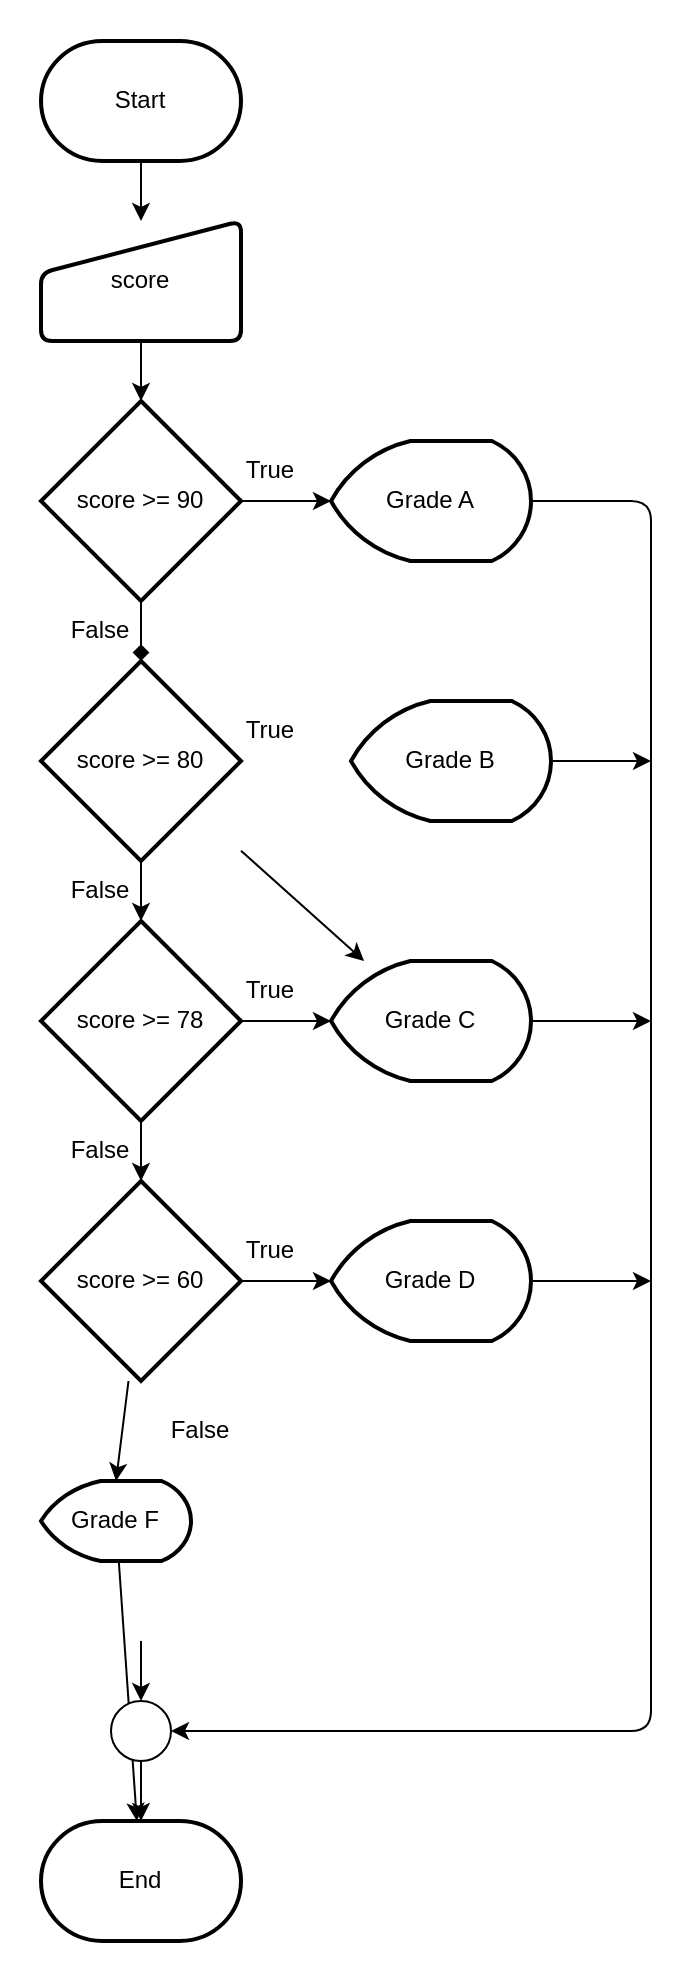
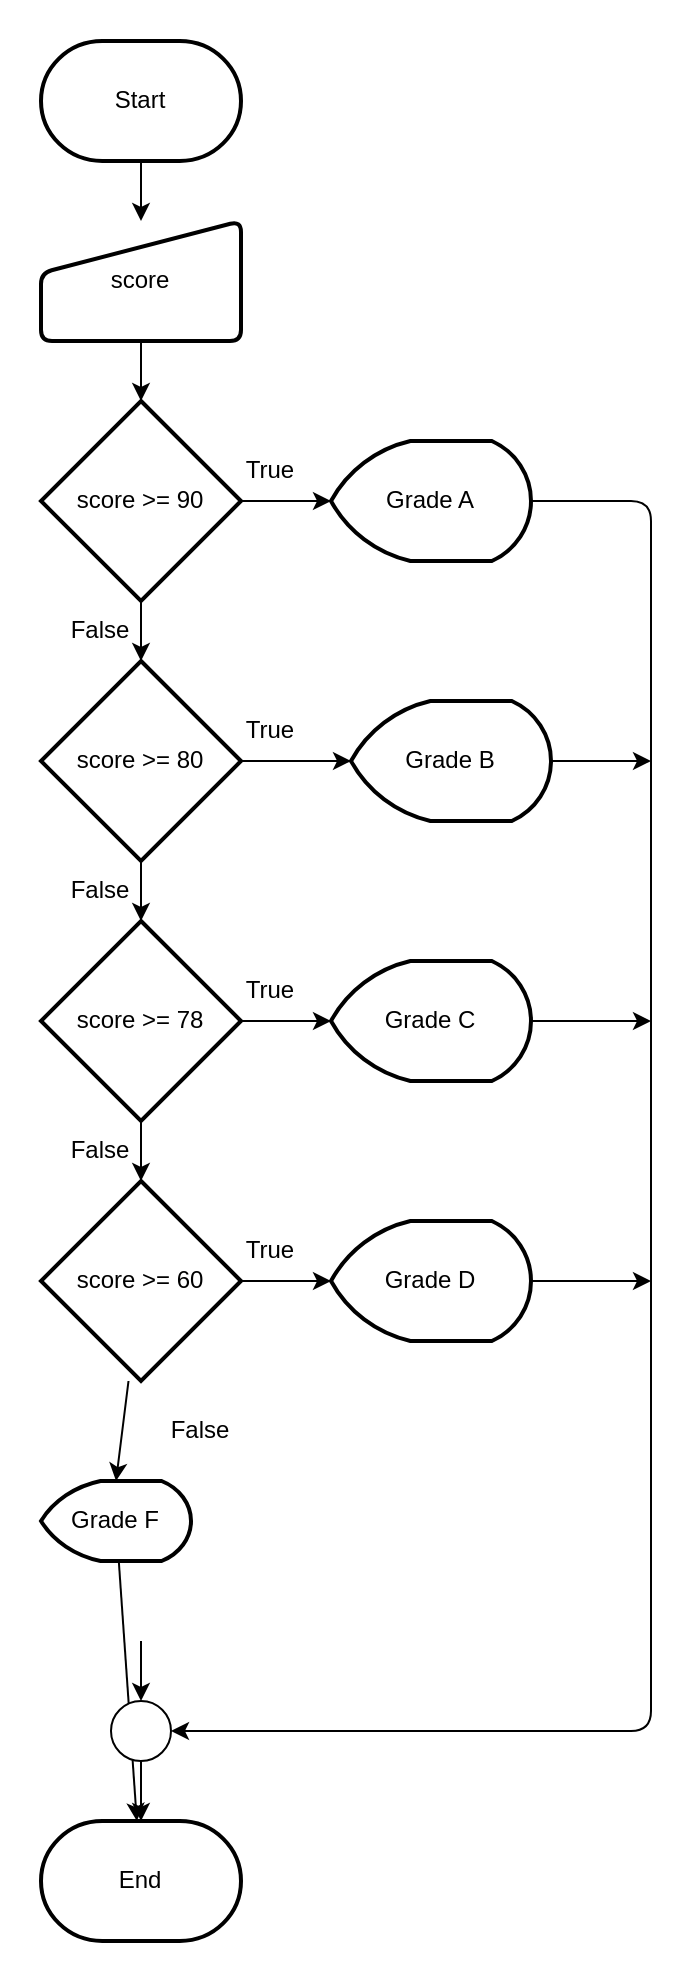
edge "score >= 90" -> "score >= 80": arrowhead diamond -> classic
edge "score >= 80" -> "Grade C": now "score >= 80" -> "Grade B"
